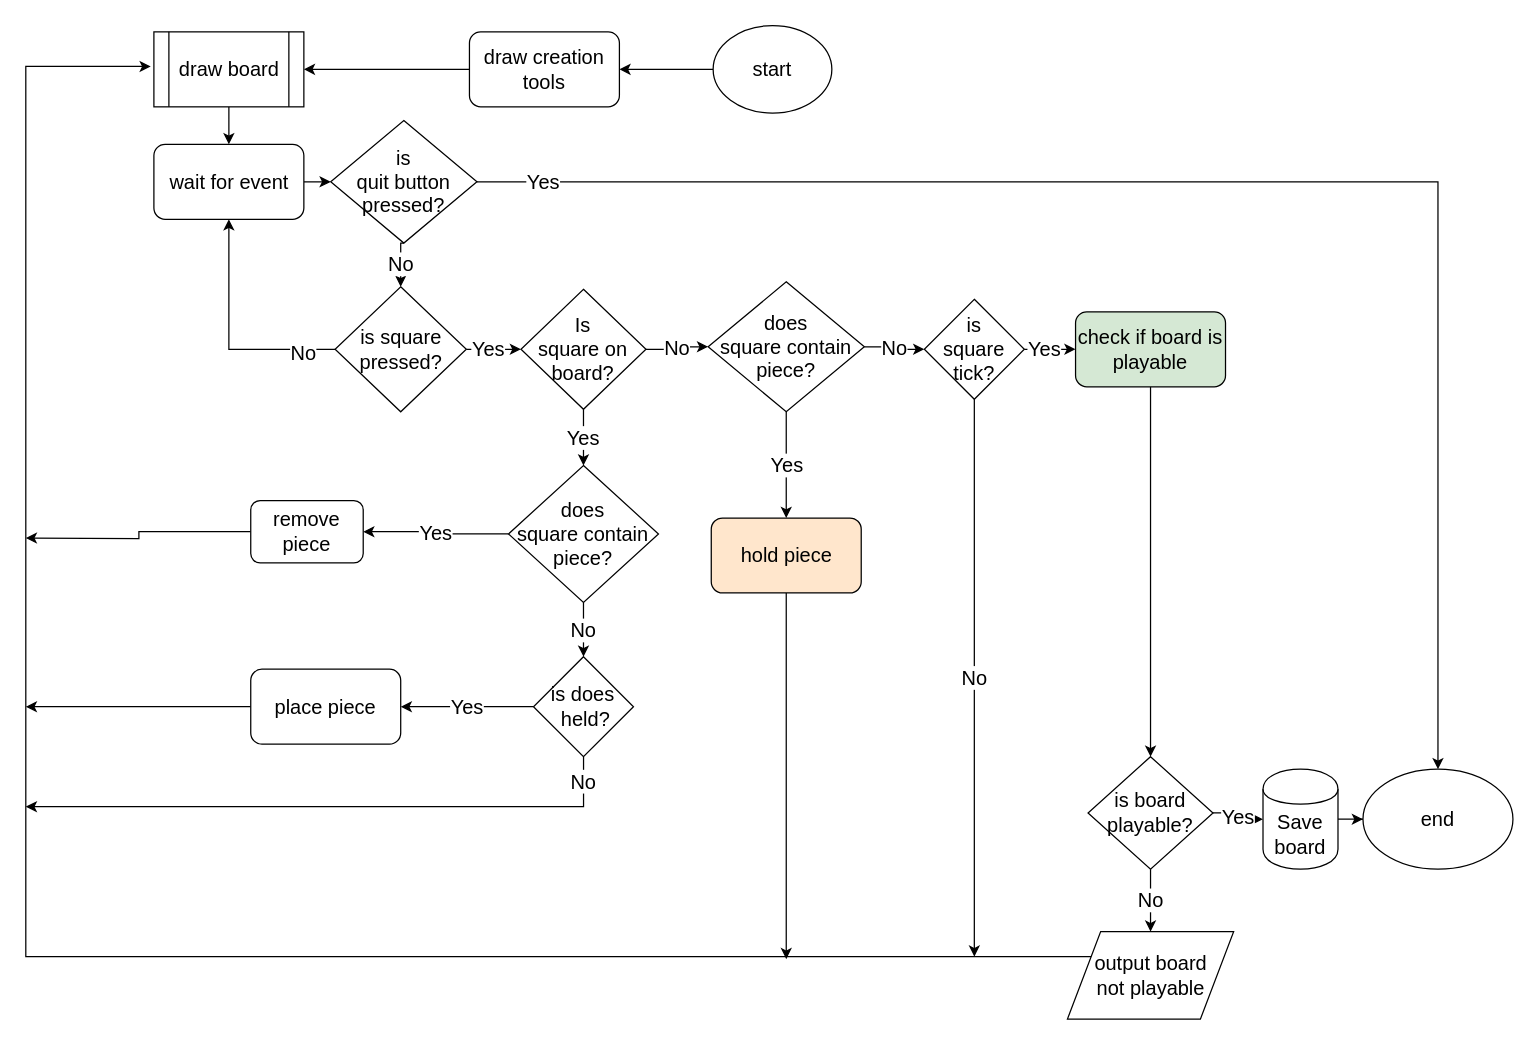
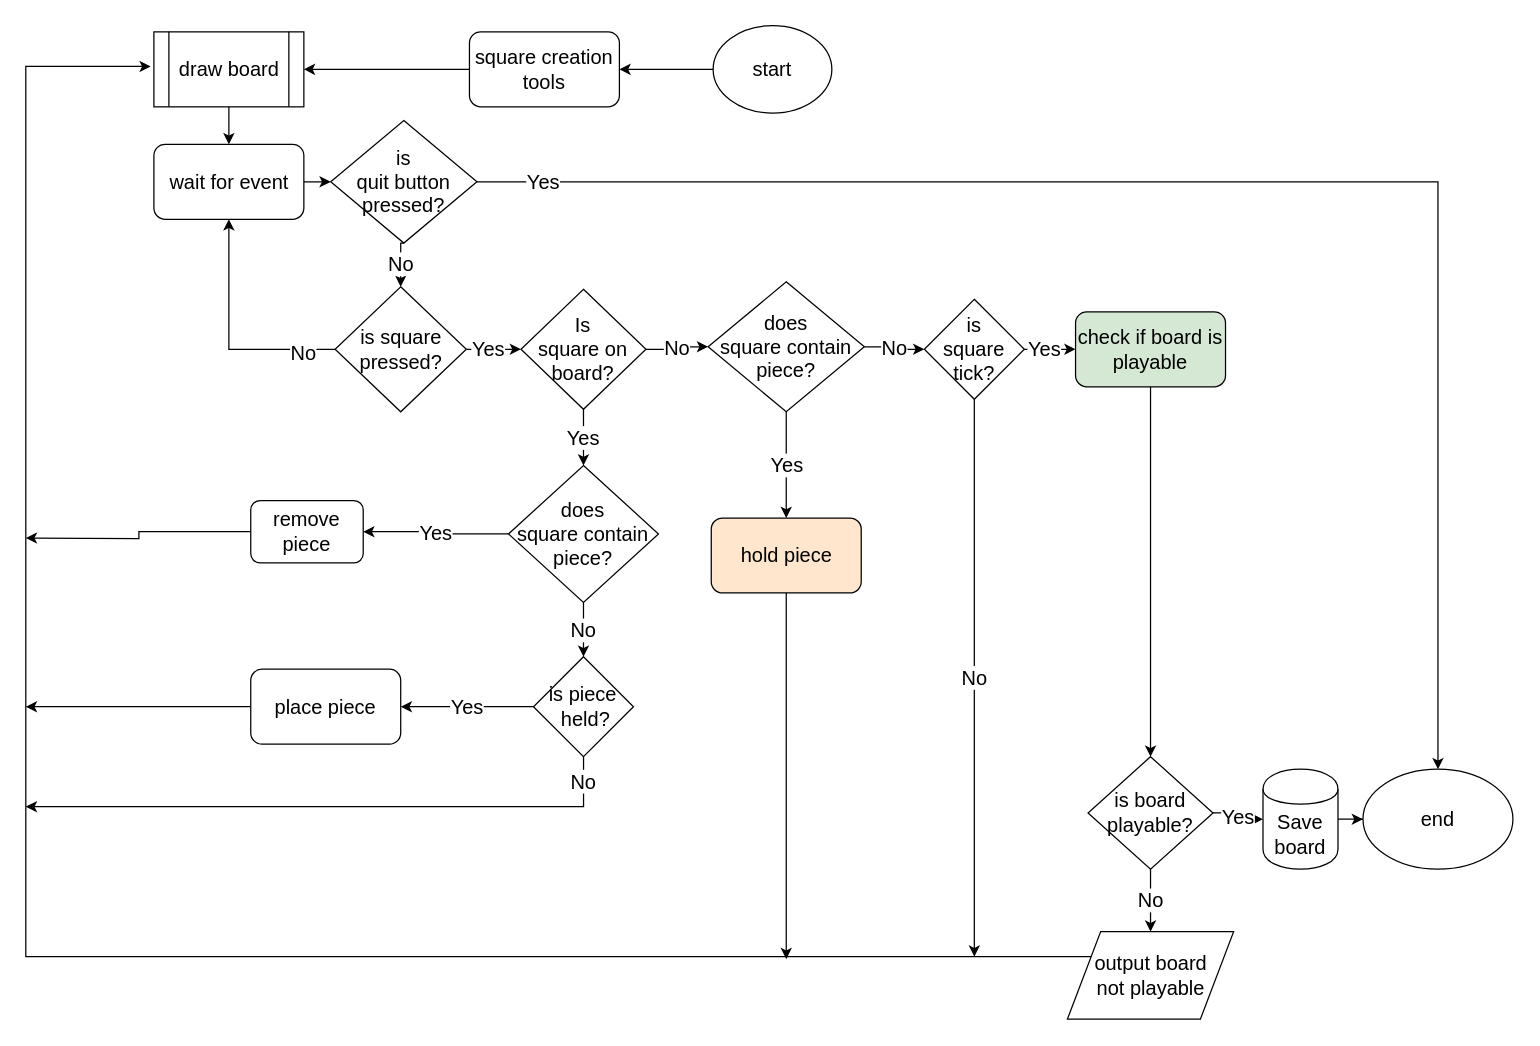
node "draw creation tools": label "draw creation tools" -> "square creation tools"
node "is does held?": label "is does held?" -> "is piece held?"
